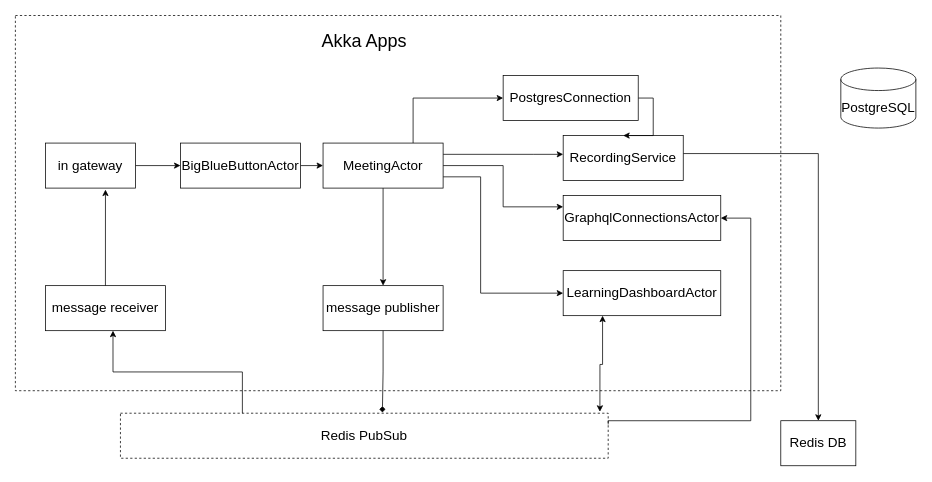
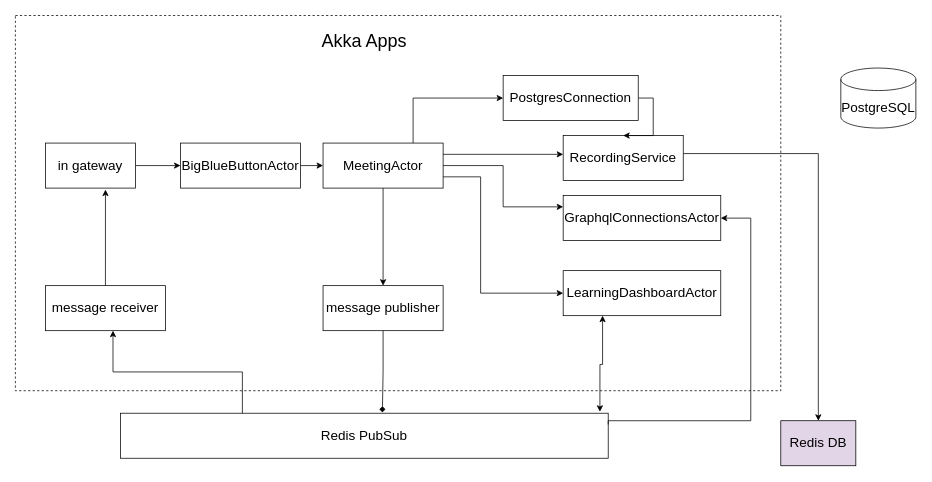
node "Redis PubSub": style dashed -> solid
node "Redis DB": fillcolor #ffffff -> #e1d5e7
